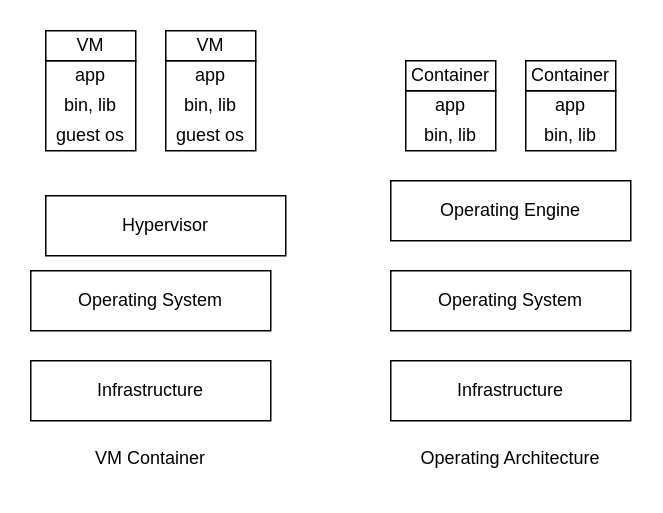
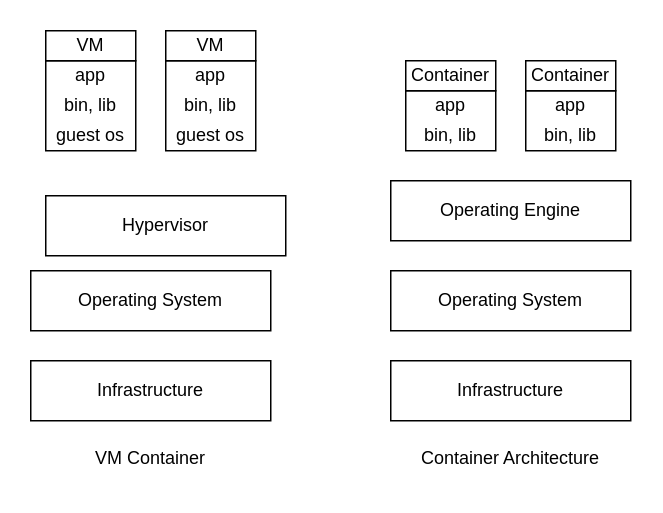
node "Operating Architecture": label "Operating Architecture" -> "Container Architecture"
